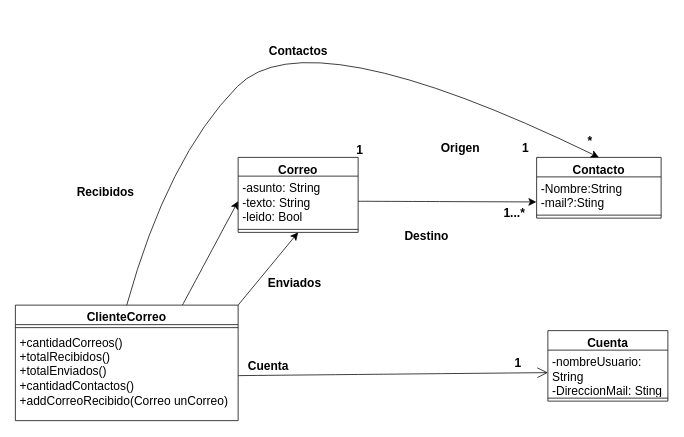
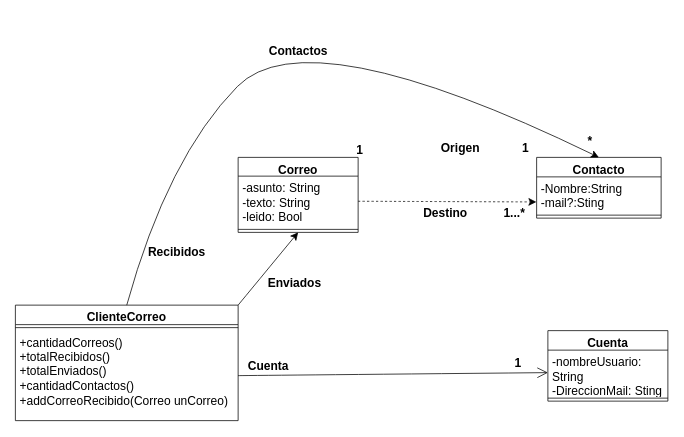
node "Recibidos": moved (105, 192) -> (177, 252)
edge "-asunto: String -texto: String -leido: Bool" -> "-Nombre:String -mail?:Sting": style solid -> dashed
node "Destino": moved (426, 235) -> (445, 213)
edge "ClienteCorreo" -> "-asunto: String -texto: String -leido: Bool": removed
